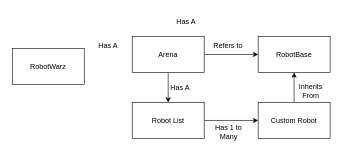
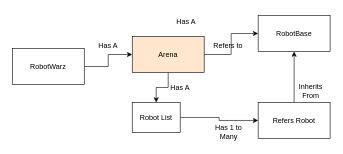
node "Arena": fillcolor #ffffff -> #ffe6cc
node "RobotBase": moved (294, 54) -> (294, 33)
edge "RobotWarz" -> "Arena": added
node "Robot List": size 72x36 -> 48x30
node "Custom Robot": label "Custom Robot" -> "Refers Robot"
